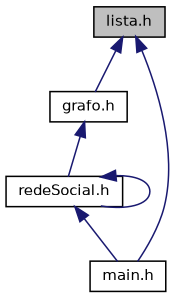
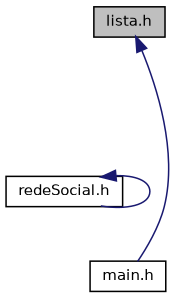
node "grafo.h": removed
edge "main.h" -> "redeSocial.h": removed
